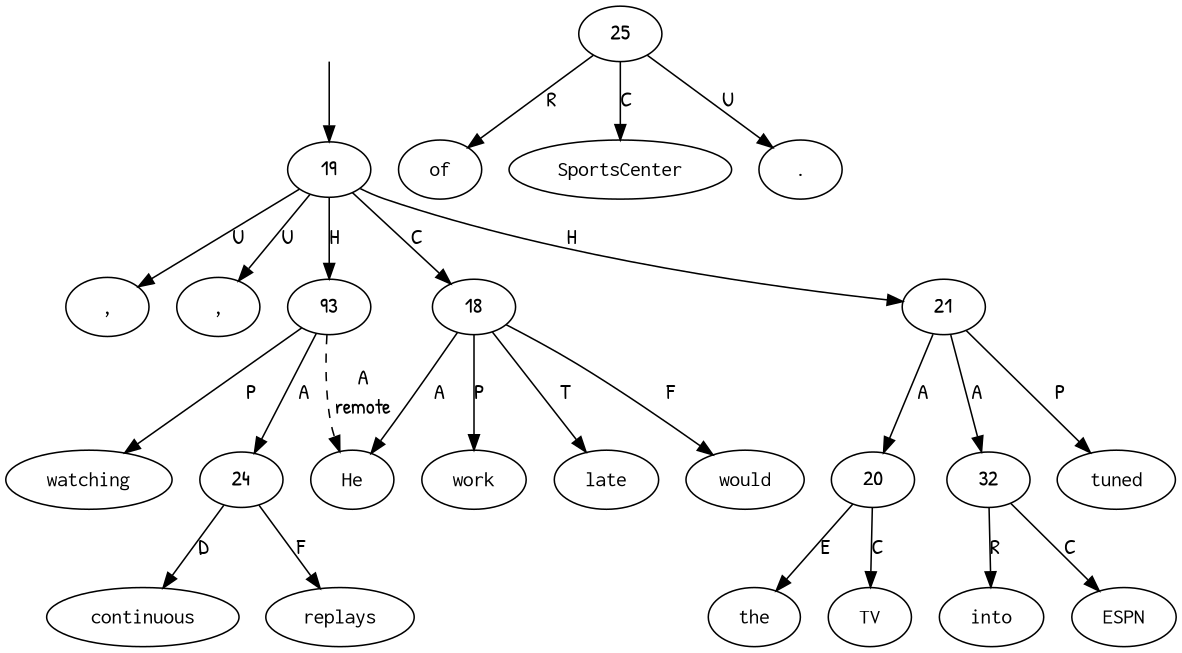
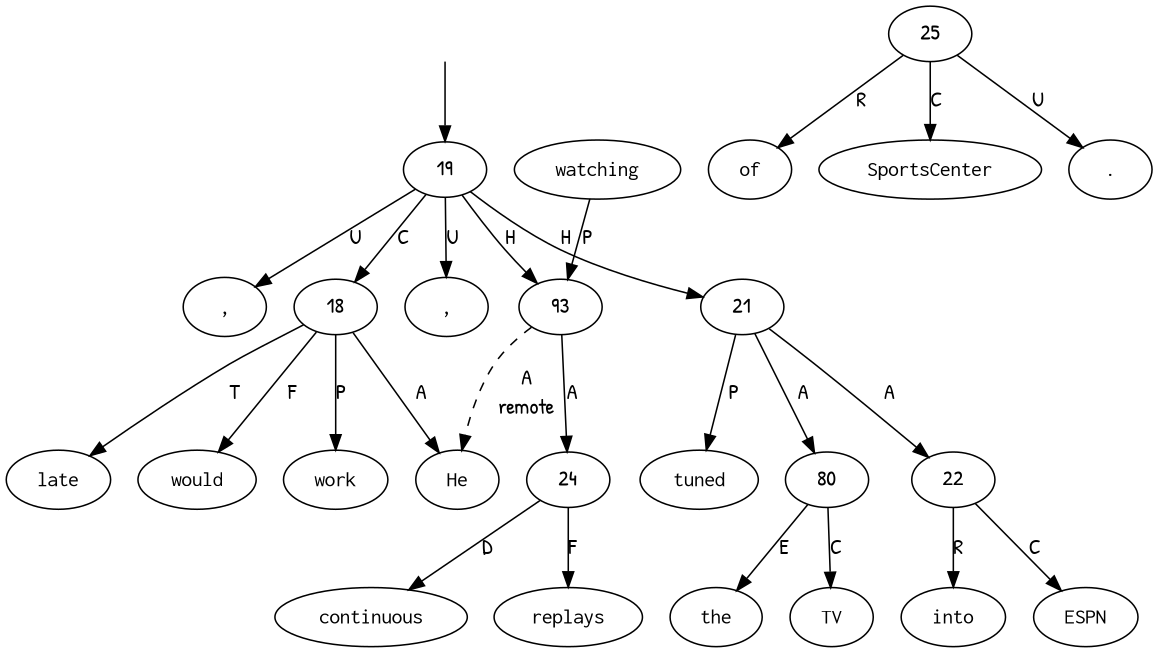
edge "93" -> "watching": reversed
node "20": label "20" -> "80"
node "32": label "32" -> "22"
